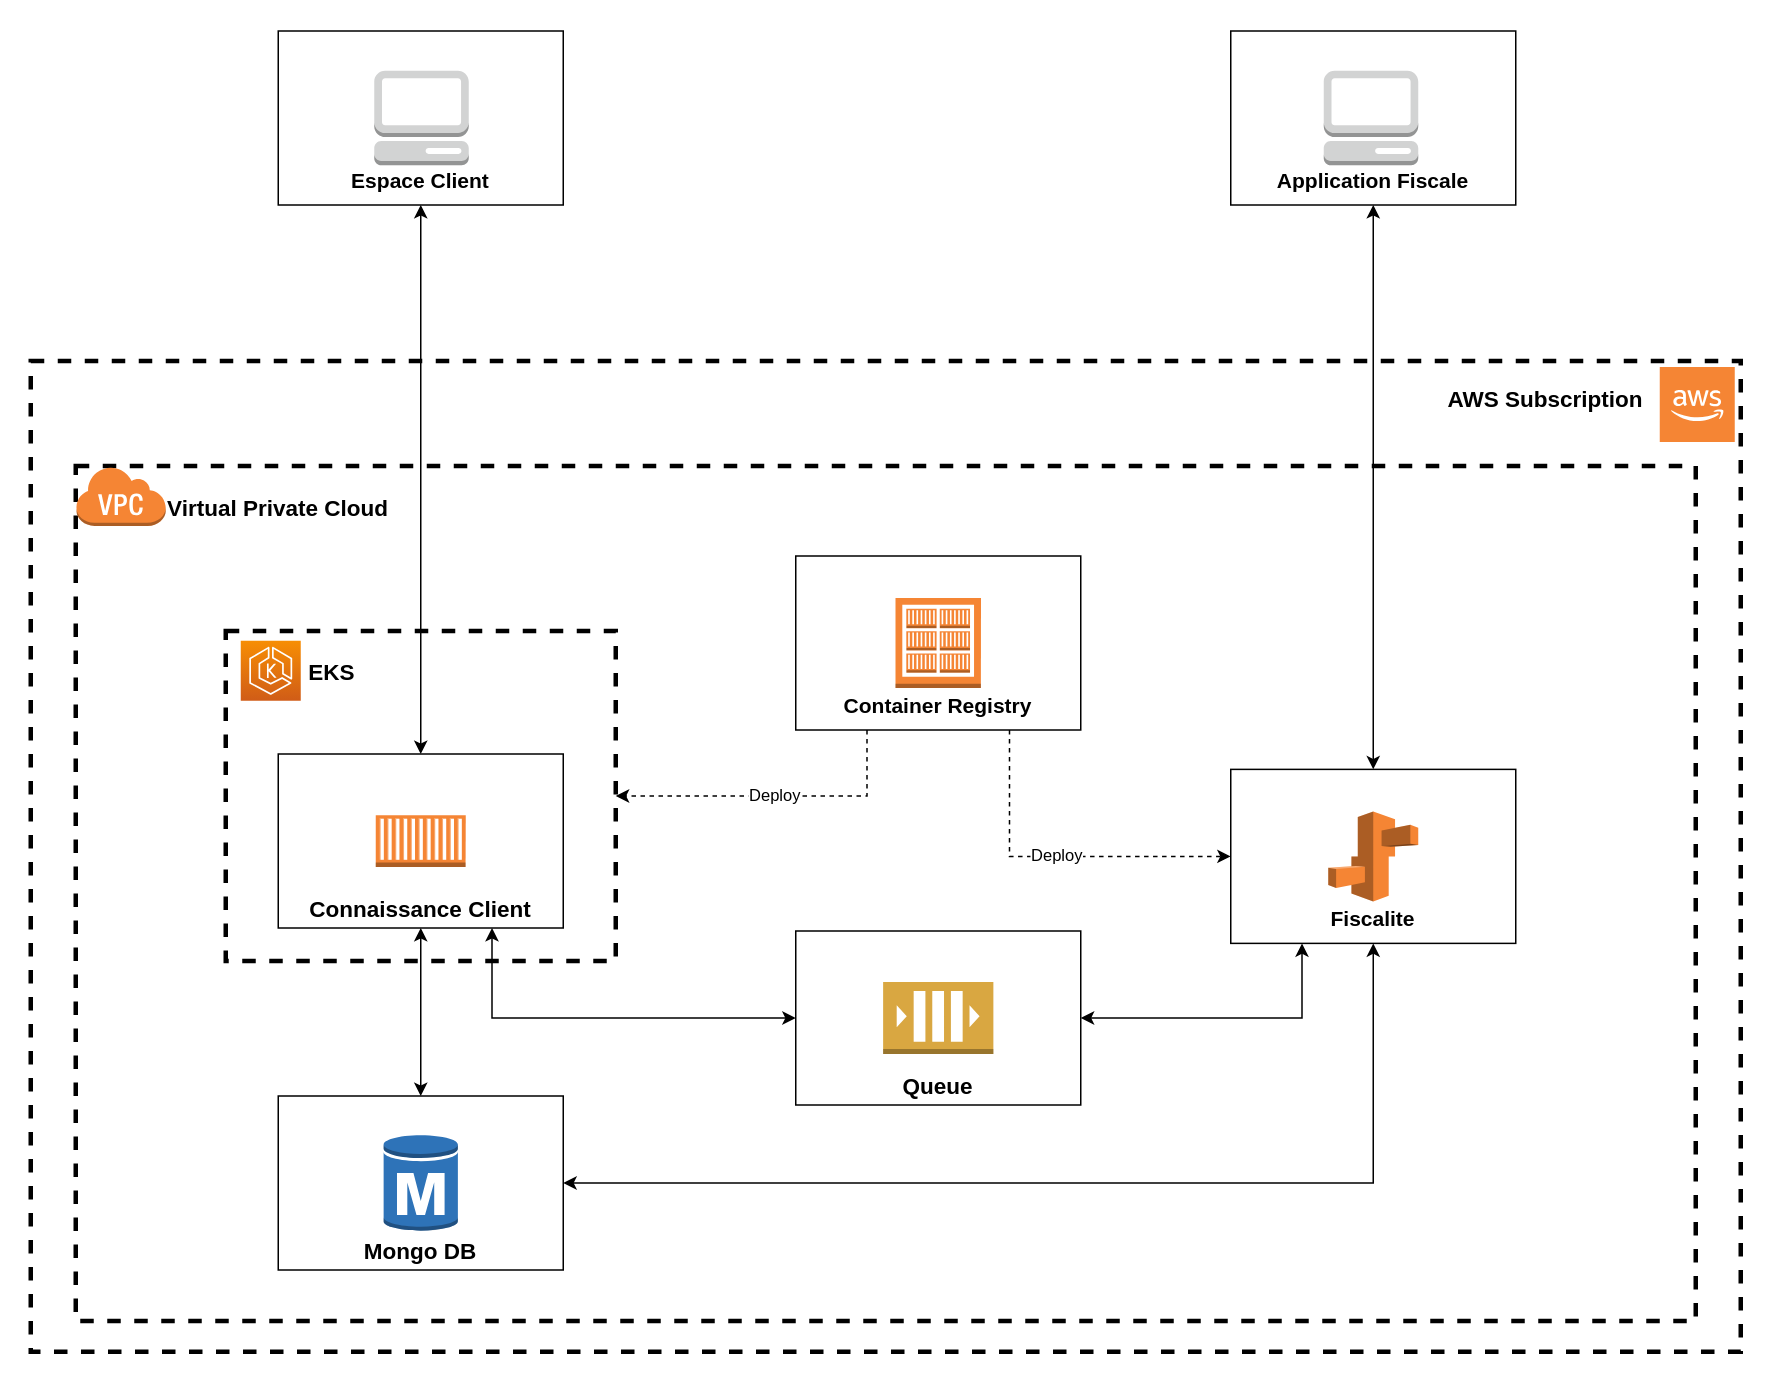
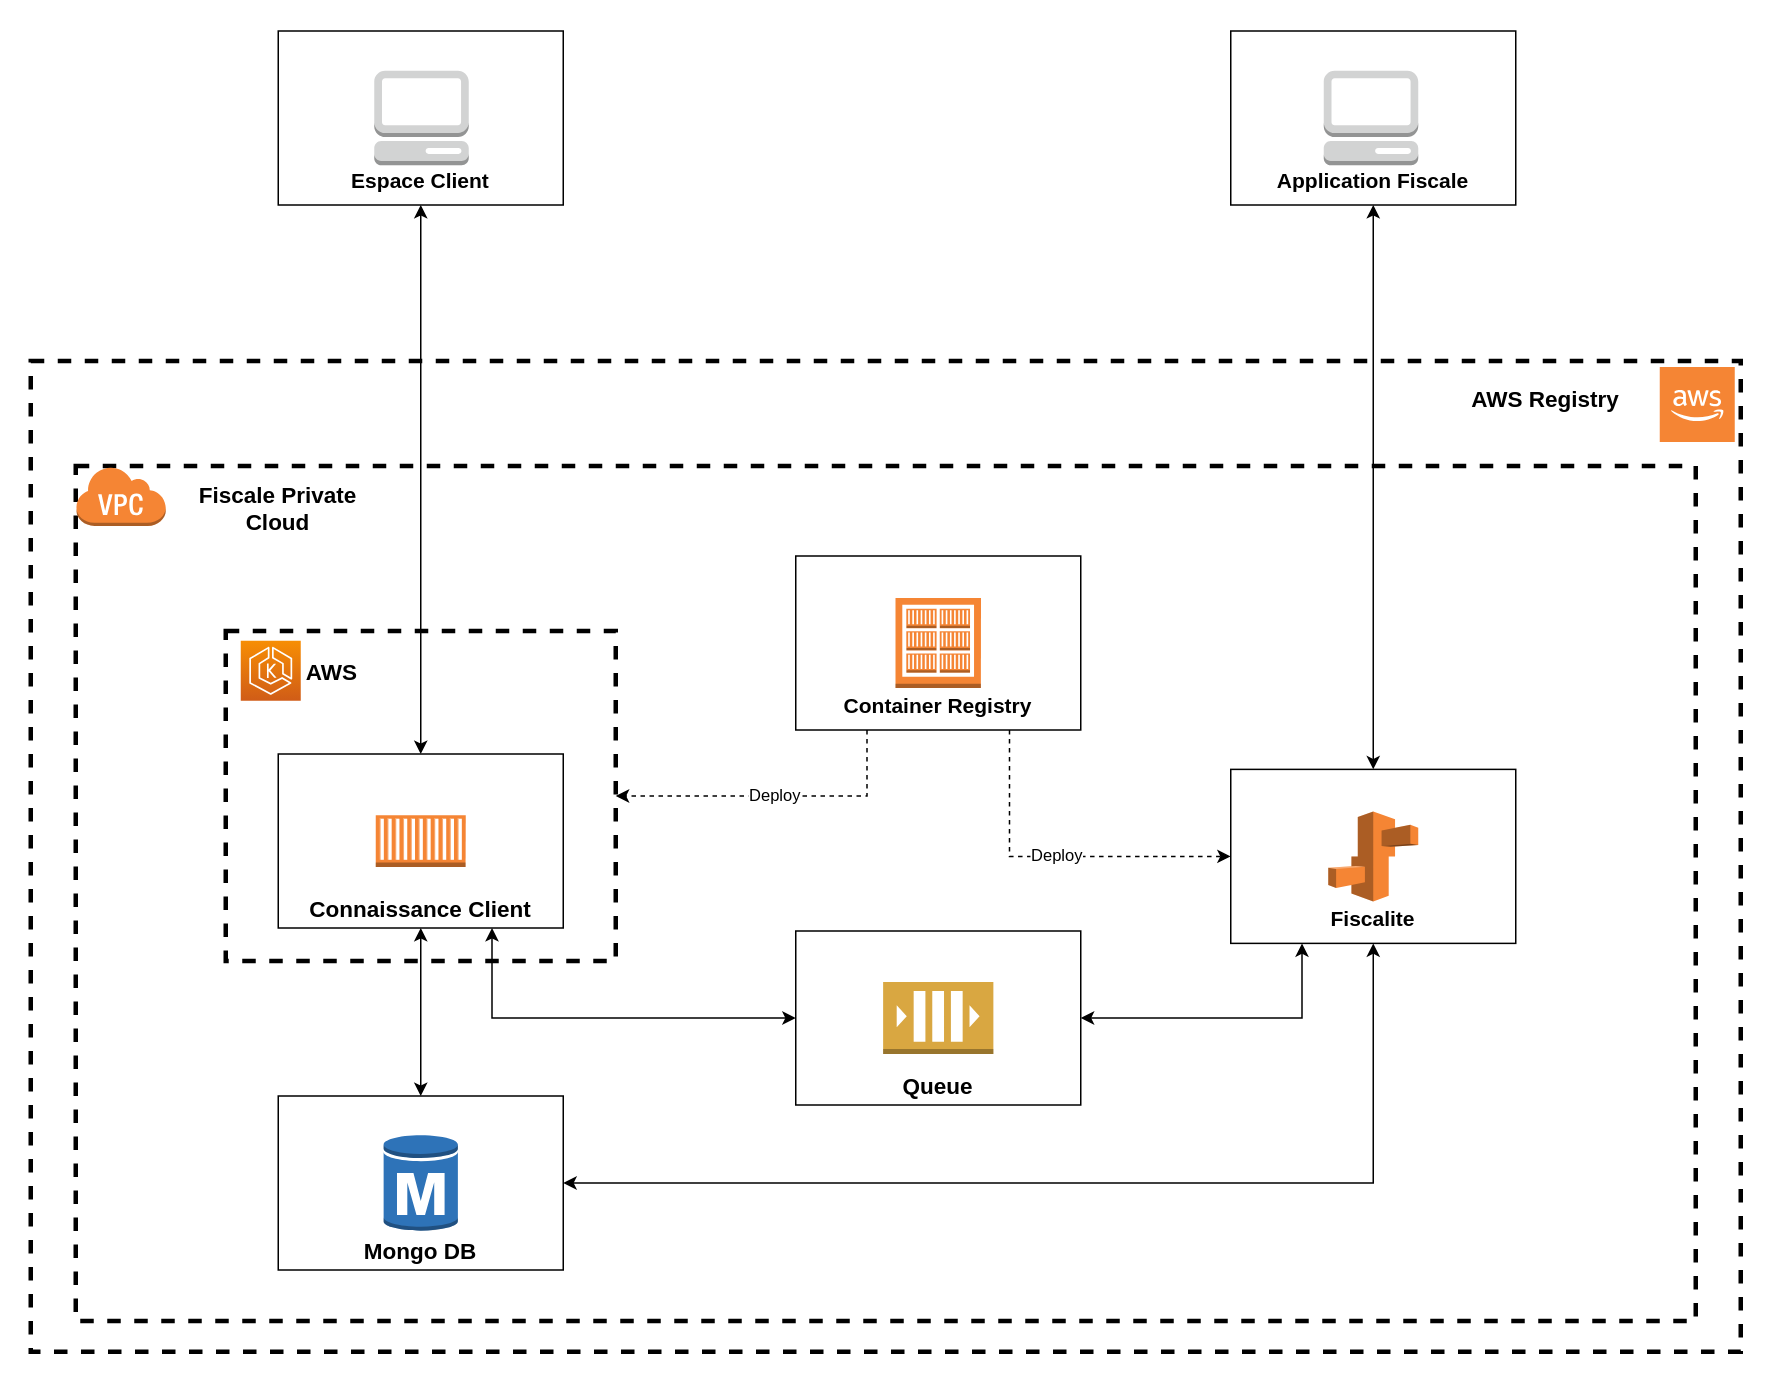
node "AWS Subscription": label "AWS Subscription" -> "AWS Registry"
node "Virtual Private Cloud": label "Virtual Private Cloud" -> "Fiscale Private Cloud"
node "EKS": label "EKS" -> "AWS"
